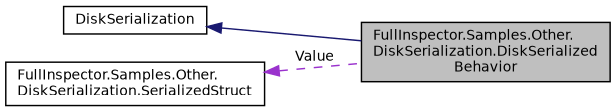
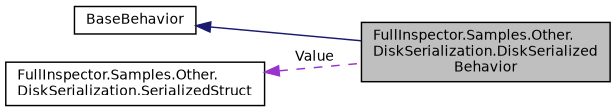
node "DiskSerialization": label "DiskSerialization" -> "BaseBehavior"
